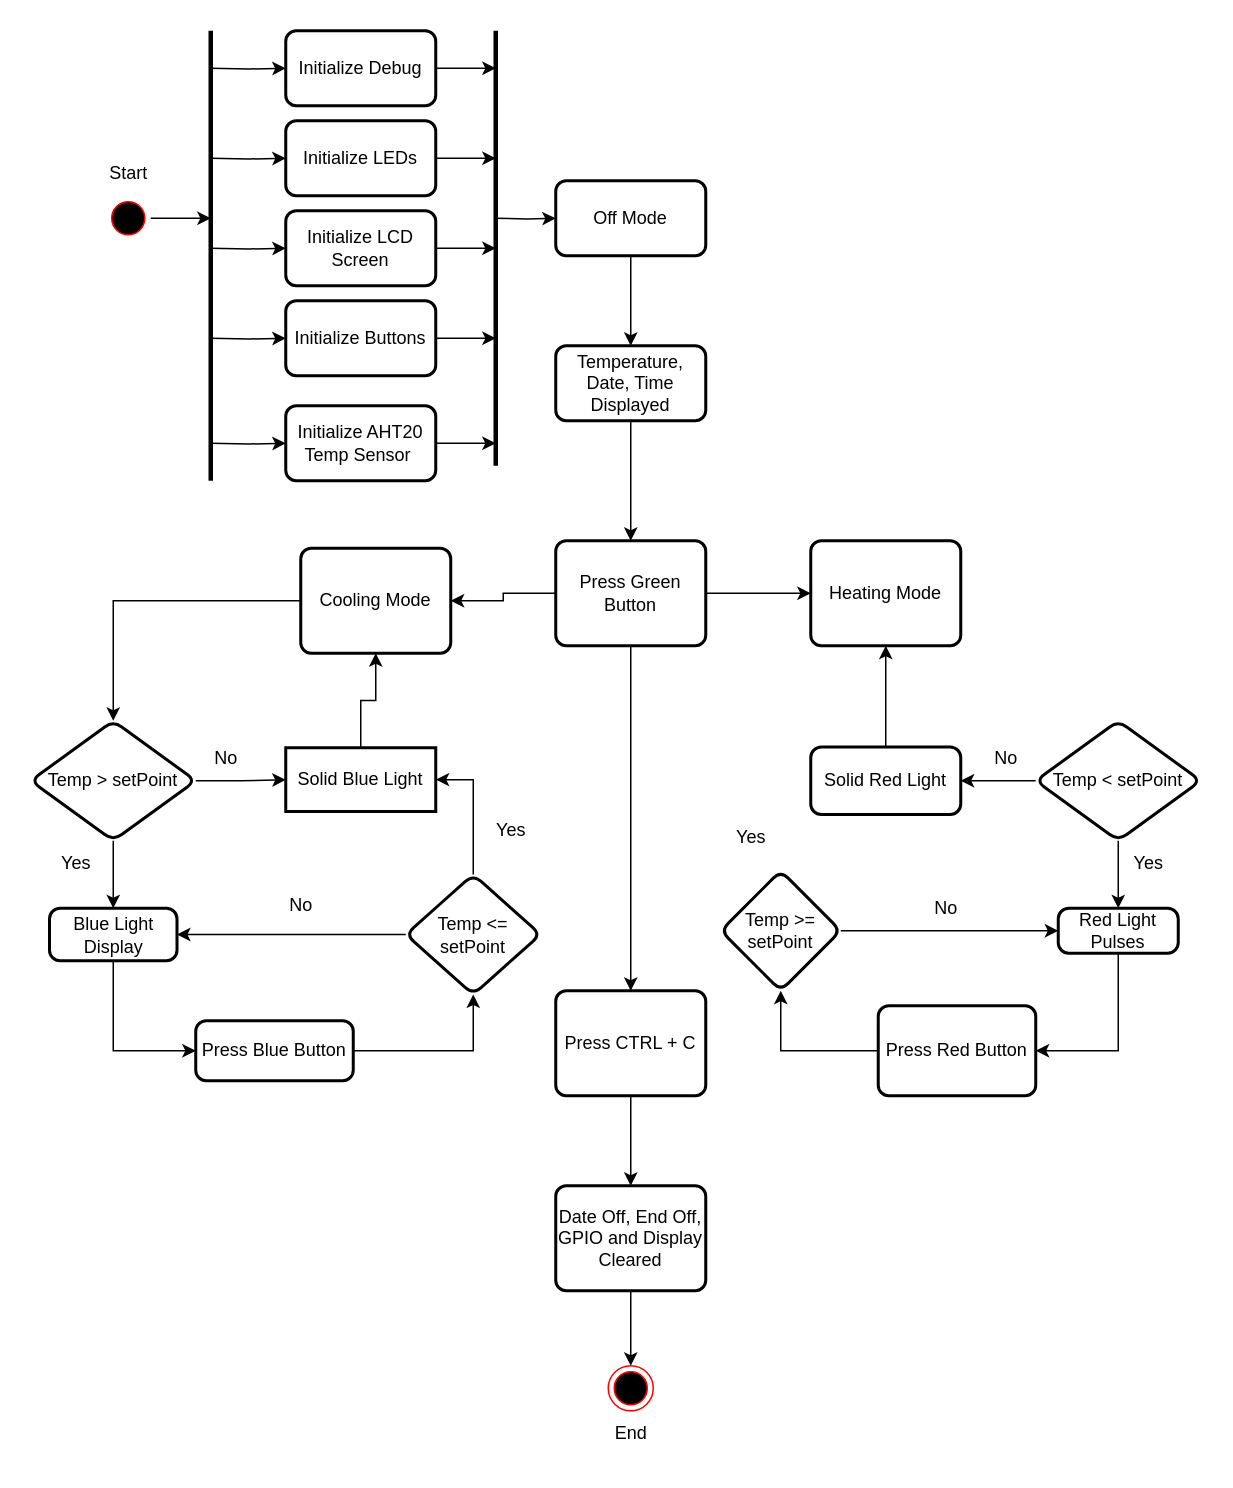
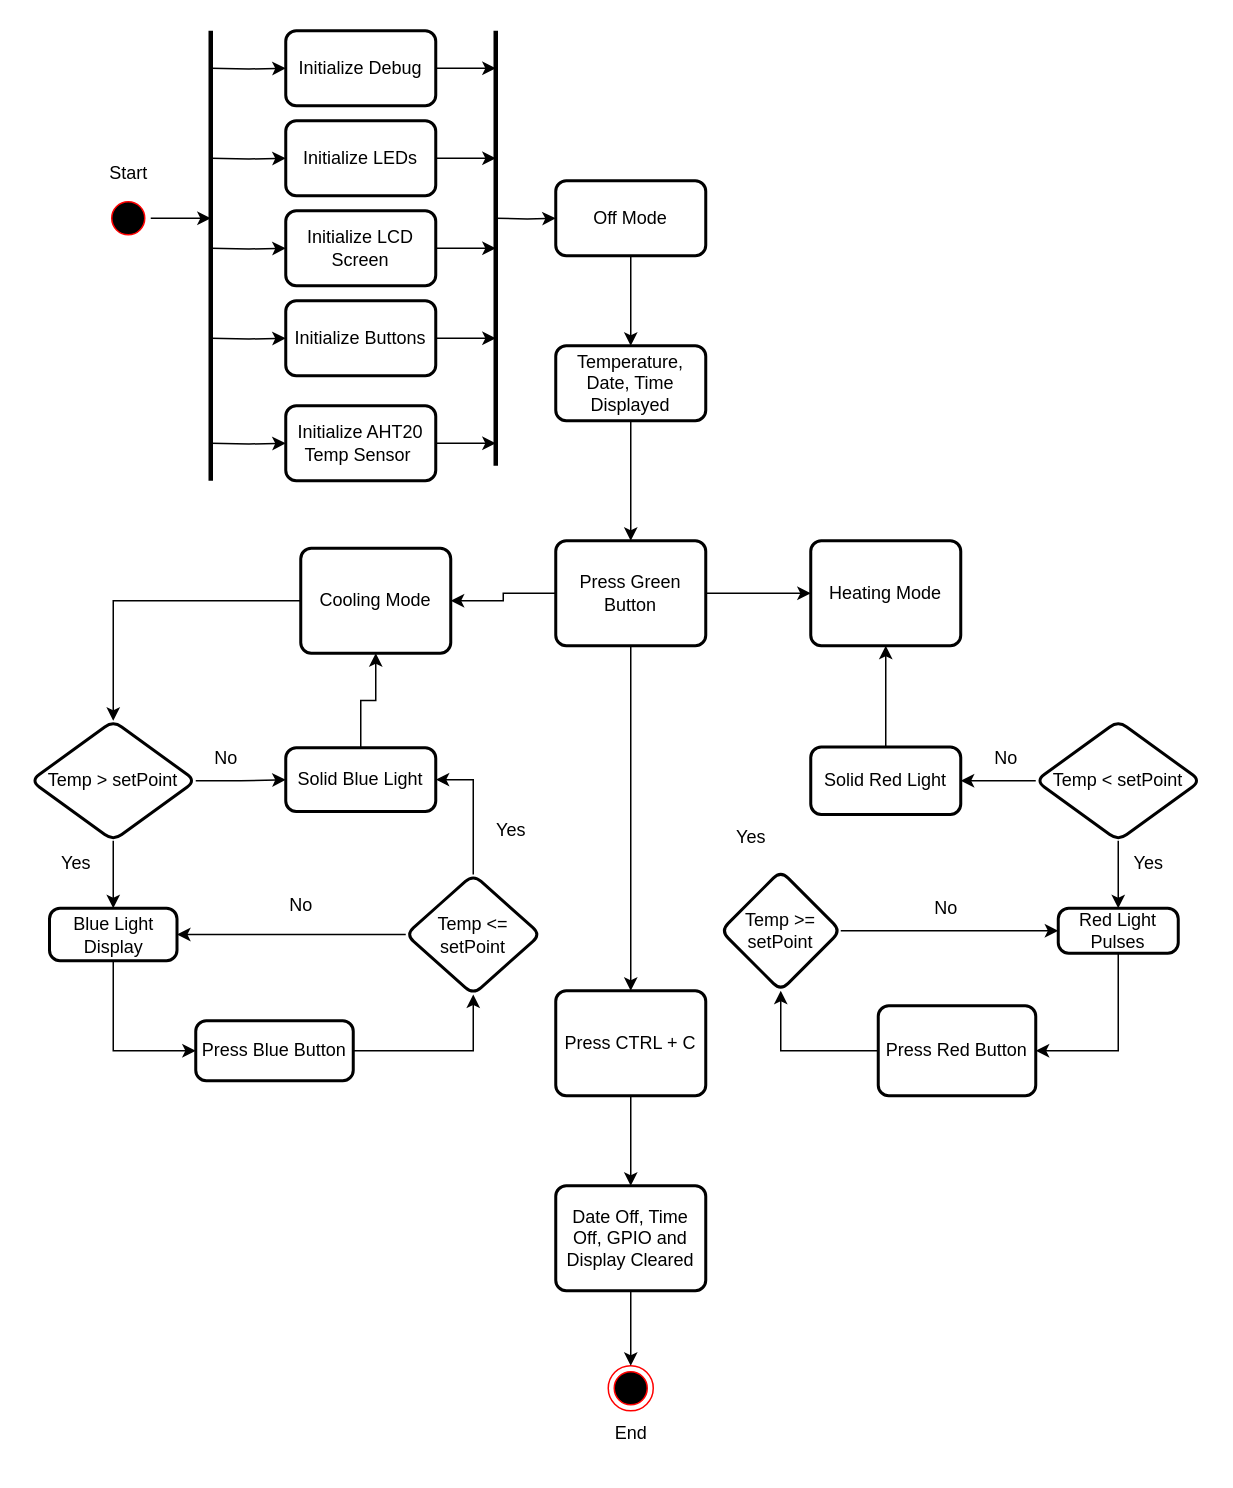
node "Solid Blue Light": shape rectangle -> rounded rectangle
node "Date Off, End Off, GPIO and Display Cleared": label "Date Off, End Off, GPIO and Display Cleared" -> "Date Off, Time Off, GPIO and Display Cleared"
